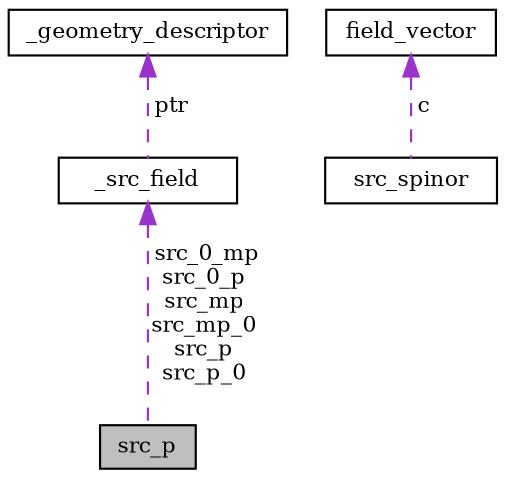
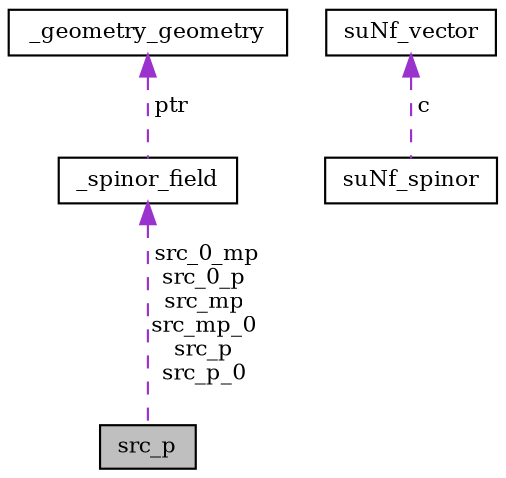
node "_geometry_descriptor": label "_geometry_descriptor" -> "_geometry_geometry"
node "field_vector": label "field_vector" -> "suNf_vector"
node "_src_field": label "_src_field" -> "_spinor_field"
node "src_spinor": label "src_spinor" -> "suNf_spinor"
